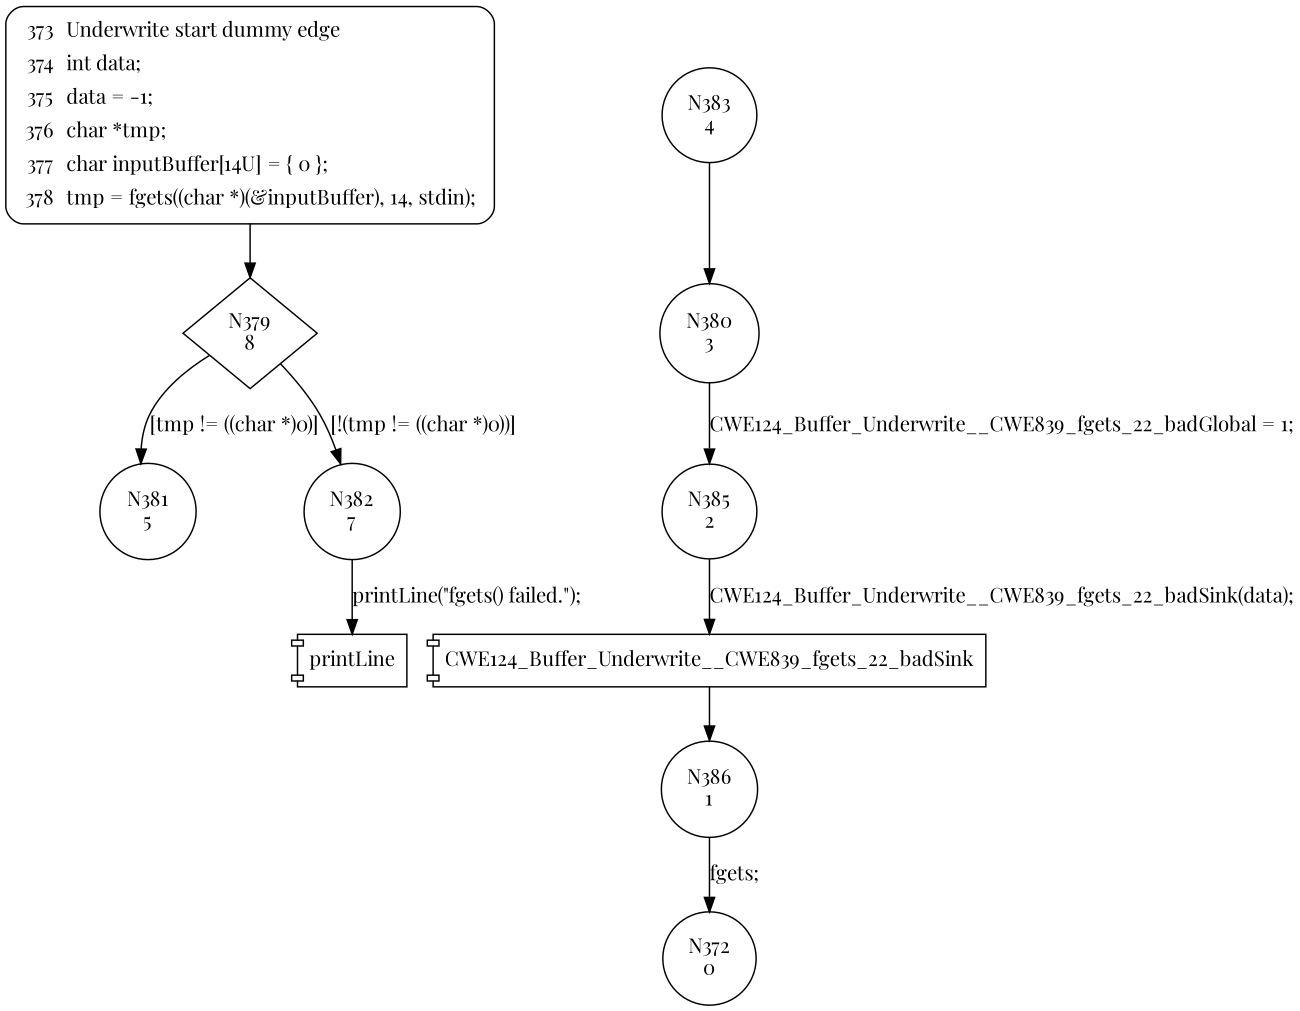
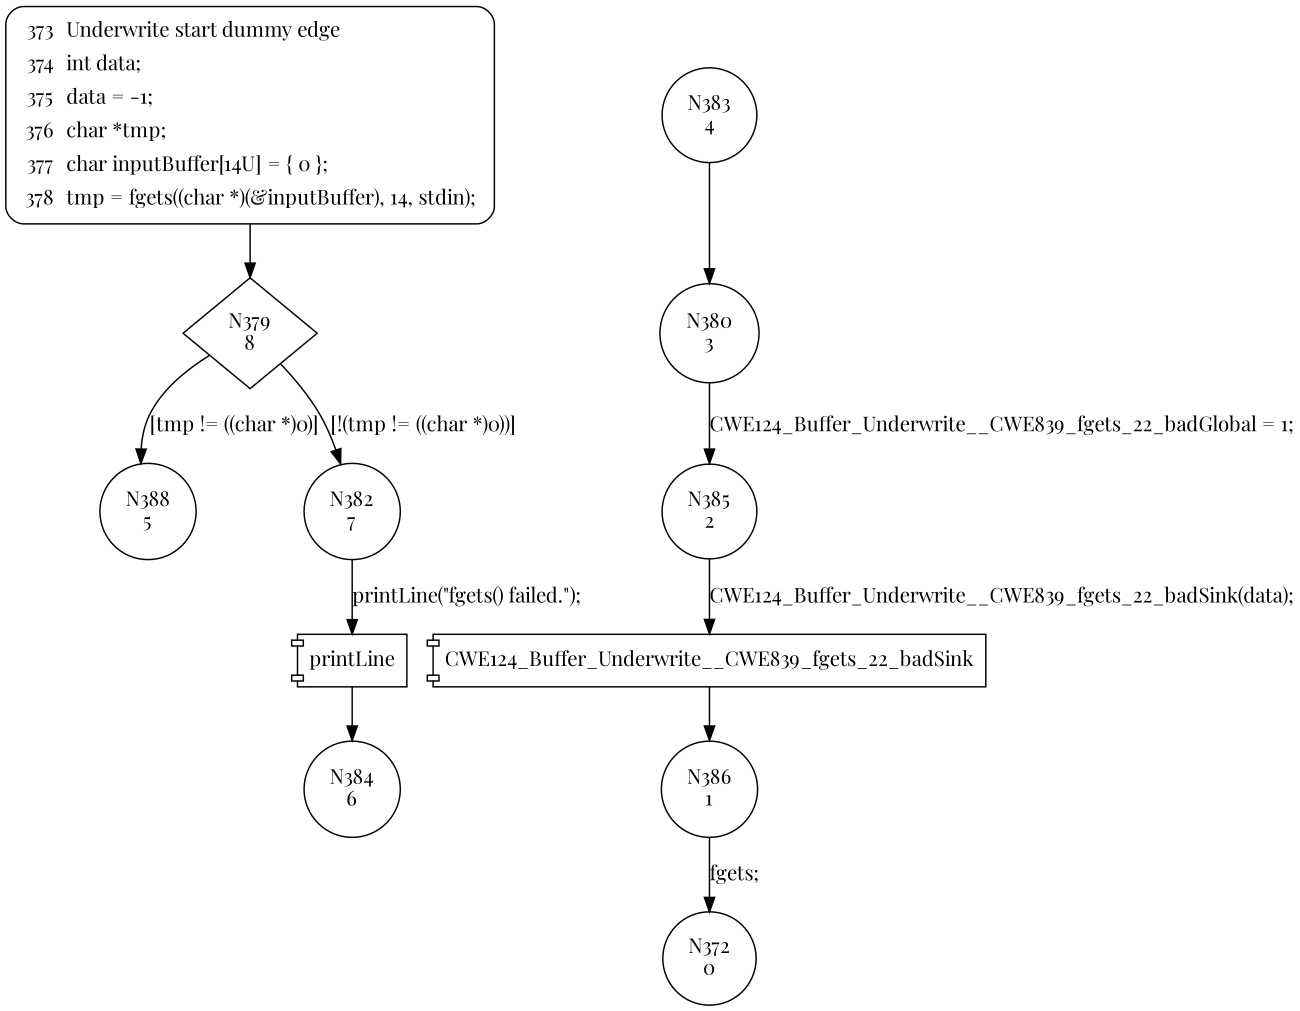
node "N381 5": label "N381 5" -> "N388 5"
node "N384 6": added
